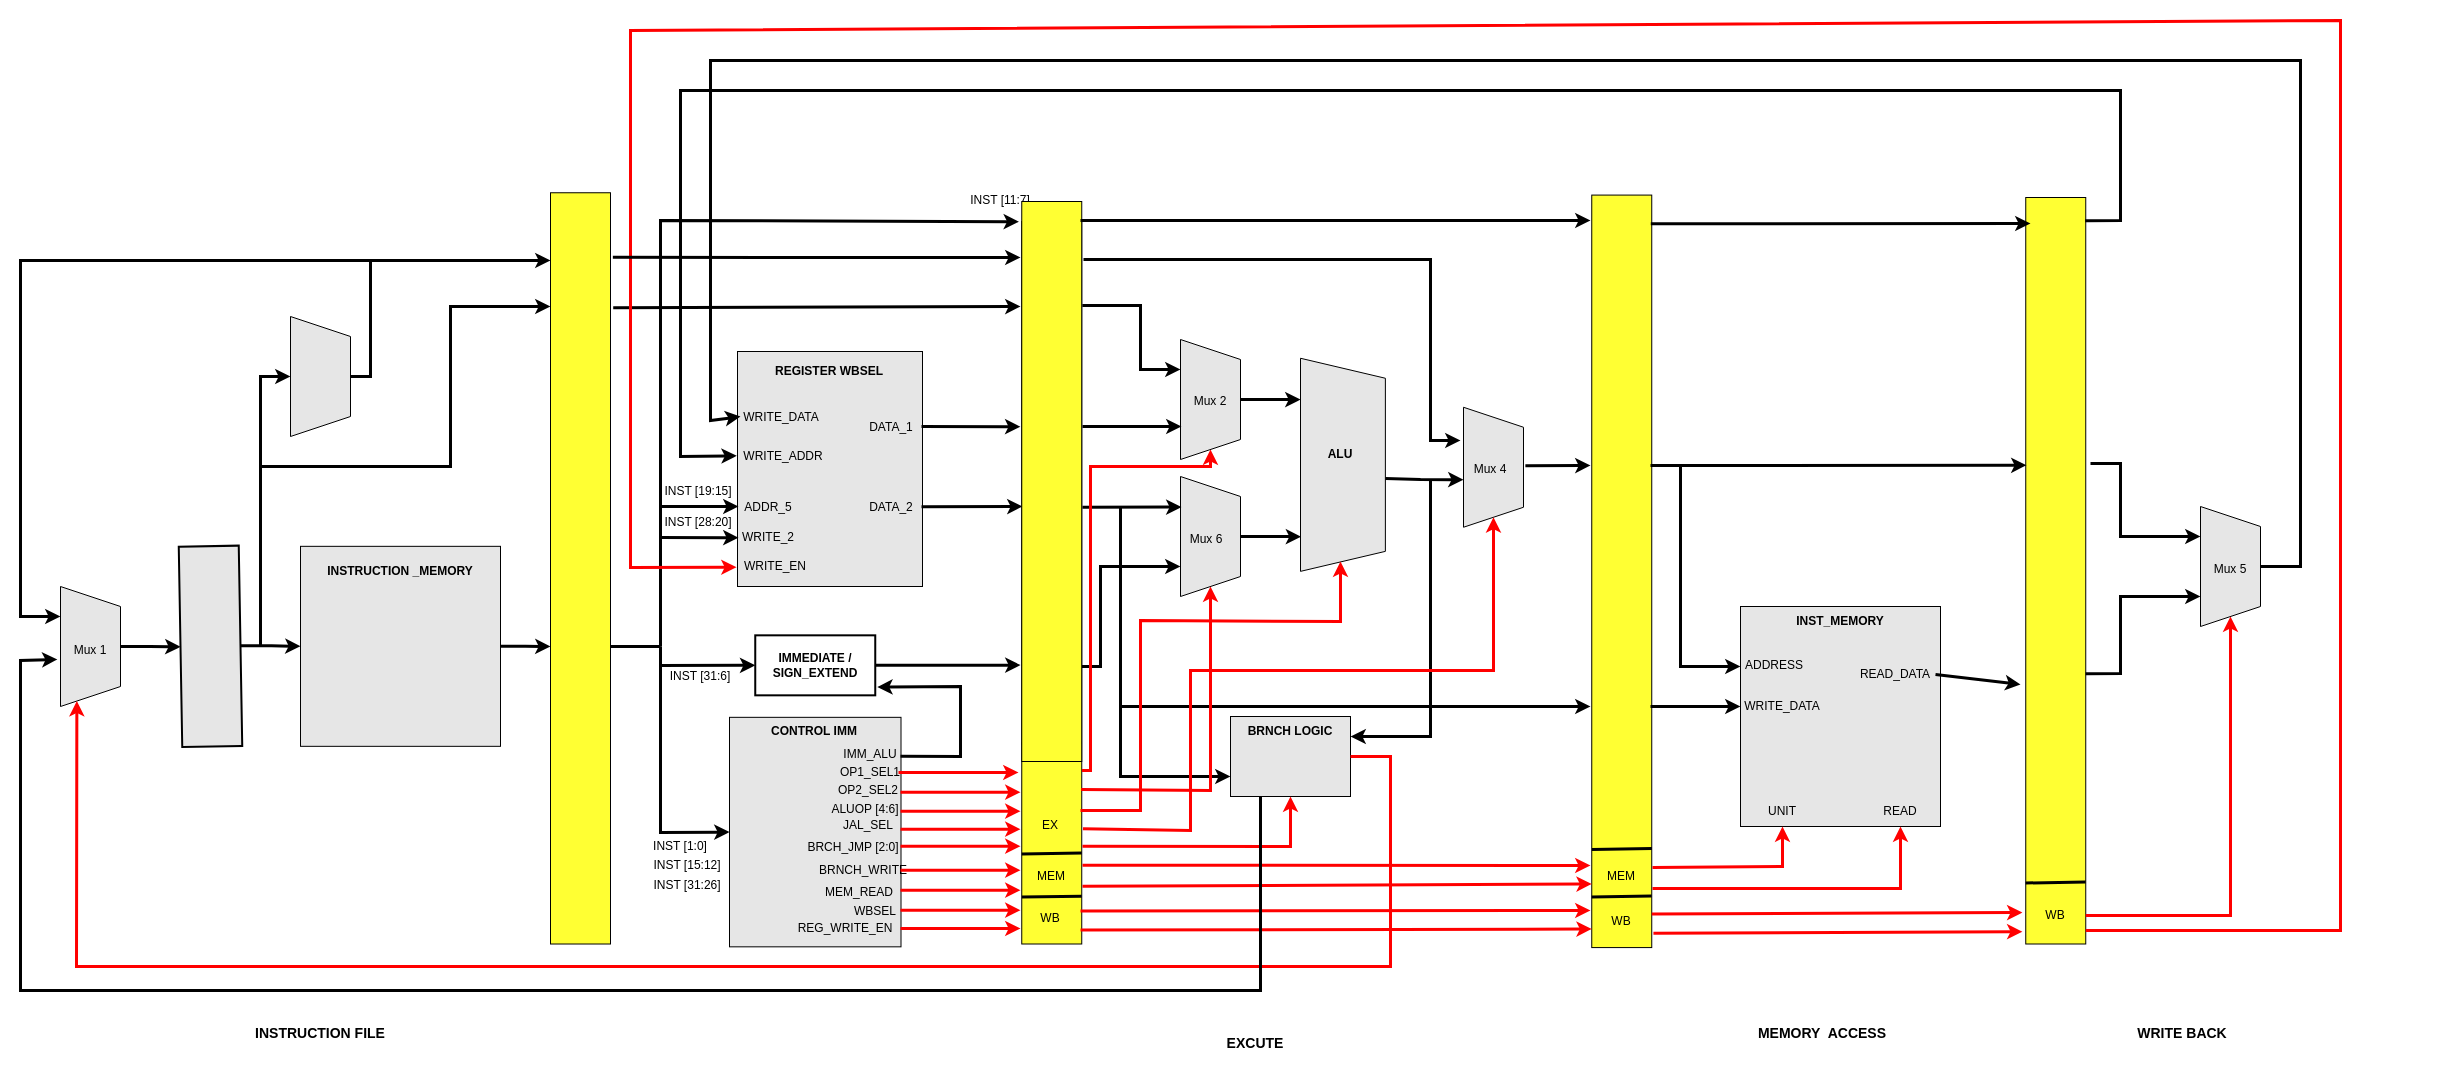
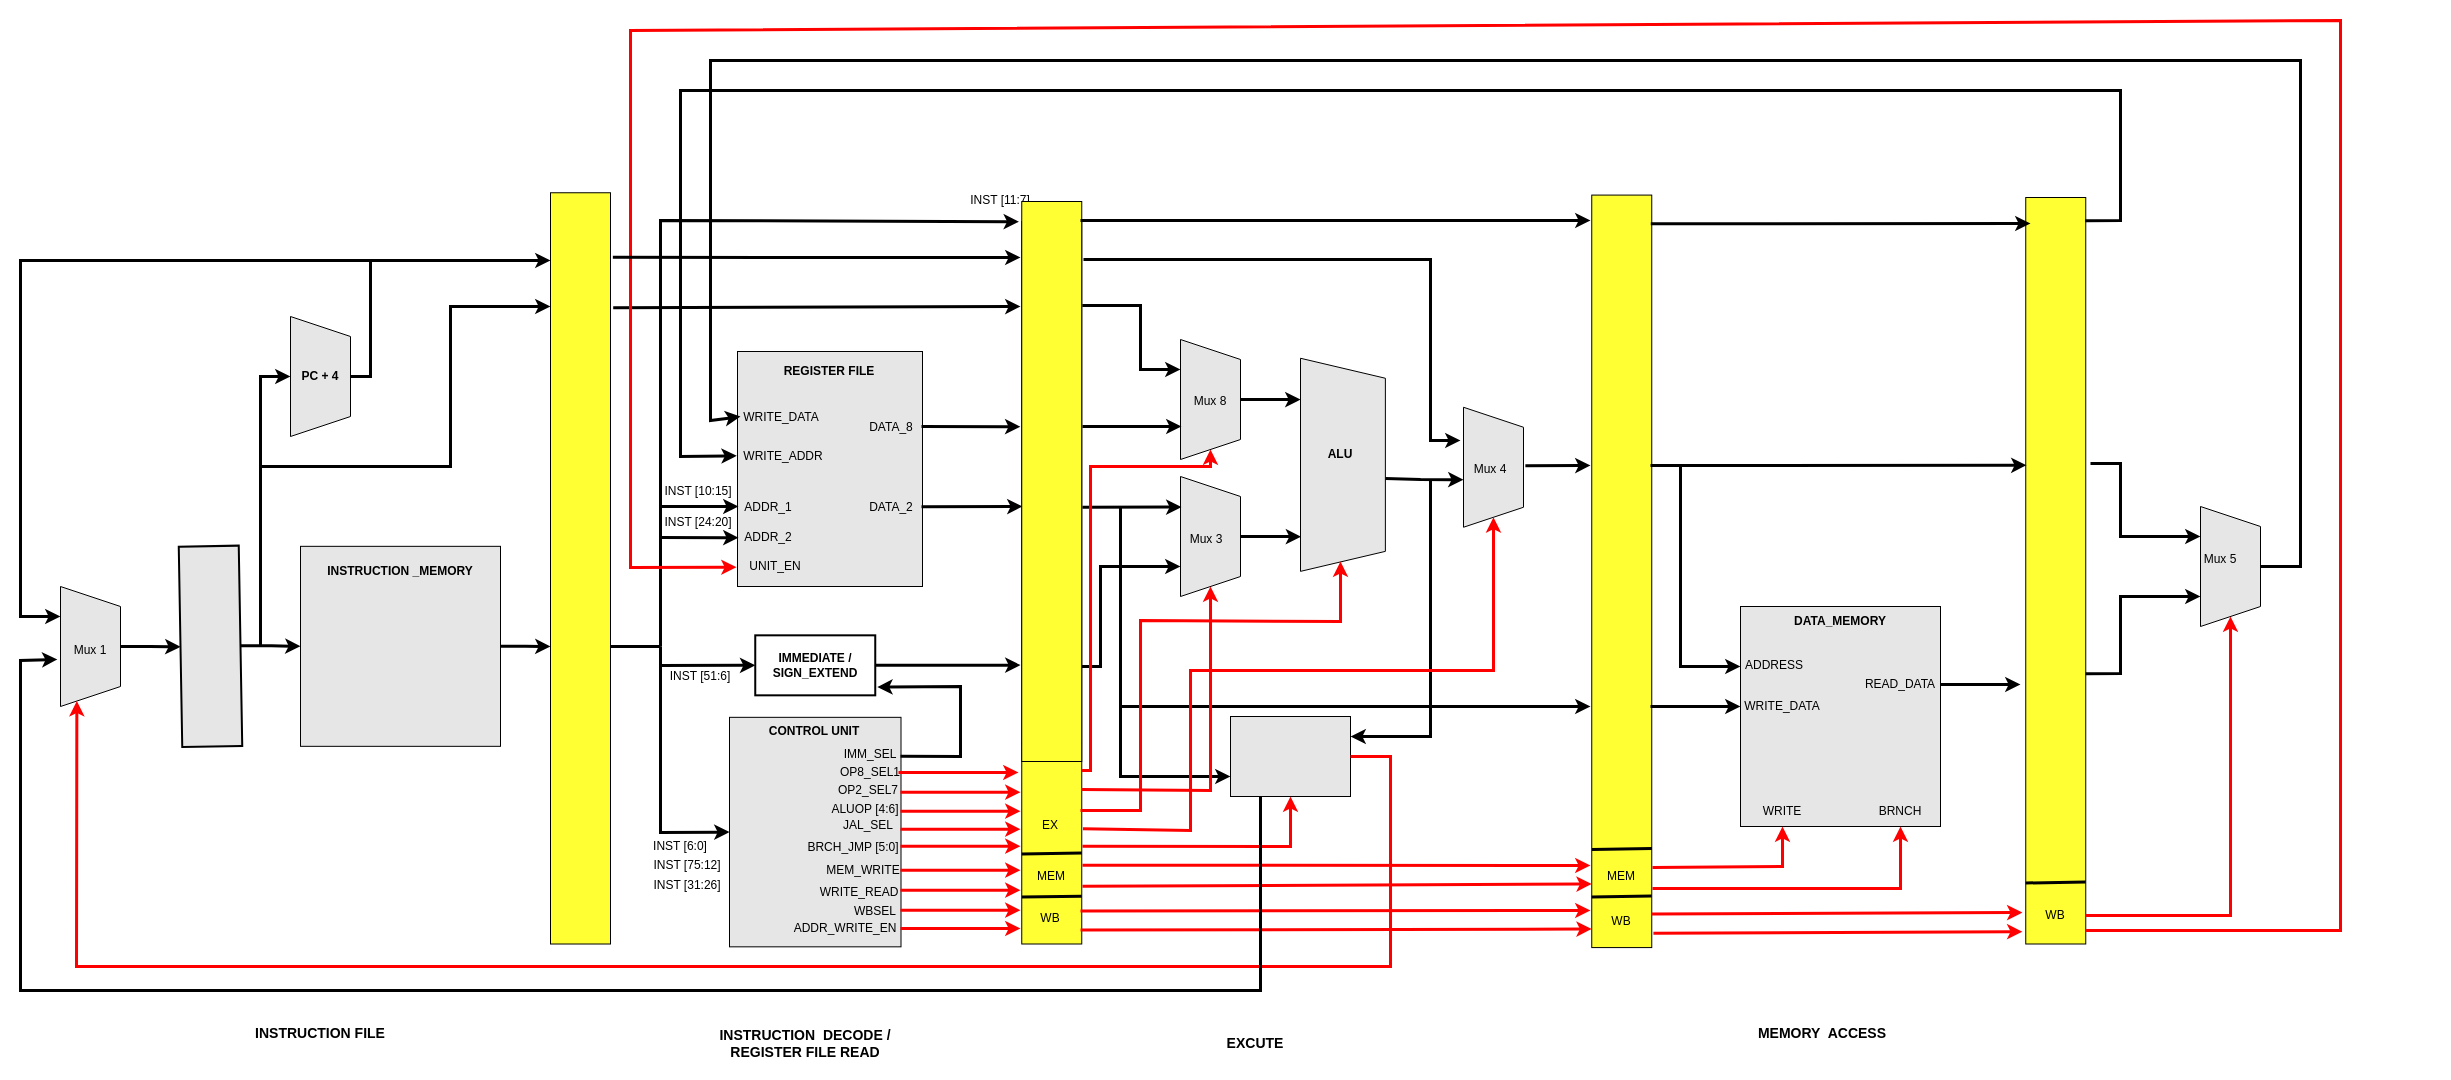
node "REGISTER WBSEL": label "REGISTER WBSEL" -> "REGISTER FILE"
node "PC + 4": added
node "Mux 2": label "Mux 2" -> "Mux 8"
node "DATA_1": label "DATA_1" -> "DATA_8"
node "INST [19:15]": label "INST [19:15]" -> "INST [10:15]"
node "ADDR_5": label "ADDR_5" -> "ADDR_1"
node "INST [28:20]": label "INST [28:20]" -> "INST [24:20]"
node "WRITE_2": label "WRITE_2" -> "ADDR_2"
node "Mux 6": label "Mux 6" -> "Mux 3"
node "WRITE_EN": label "WRITE_EN" -> "UNIT_EN"
node "Mux 5": moved (2231, 570) -> (2221, 560)
node "INST_MEMORY": label "INST_MEMORY" -> "DATA_MEMORY"
node "READ_DATA": moved (1896, 675) -> (1901, 685)
node "INST [31:6]": label "INST [31:6]" -> "INST [51:6]"
node "BRNCH LOGIC": removed
node "CONTROL IMM": label "CONTROL IMM" -> "CONTROL UNIT"
node "IMM_ALU": label "IMM_ALU" -> "IMM_SEL"
node "OP1_SEL1": label "OP1_SEL1" -> "OP8_SEL1"
node "OP2_SEL2": label "OP2_SEL2" -> "OP2_SEL7"
node "UNIT": label "UNIT" -> "WRITE"
node "READ": label "READ" -> "BRNCH"
node "INST [1:0]": label "INST [1:0]" -> "INST [6:0]"
node "BRCH_JMP [2:0]": label "BRCH_JMP [2:0]" -> "BRCH_JMP [5:0]"
node "INST [15:12]": label "INST [15:12]" -> "INST [75:12]"
node "BRNCH_WRITE": label "BRNCH_WRITE" -> "MEM_WRITE"
node "MEM_READ": label "MEM_READ" -> "WRITE_READ"
node "REG_WRITE_EN": label "REG_WRITE_EN" -> "ADDR_WRITE_EN"
node "WRITE BACK": removed
node "INSTRUCTION DECODE / REGISTER FILE READ": added
